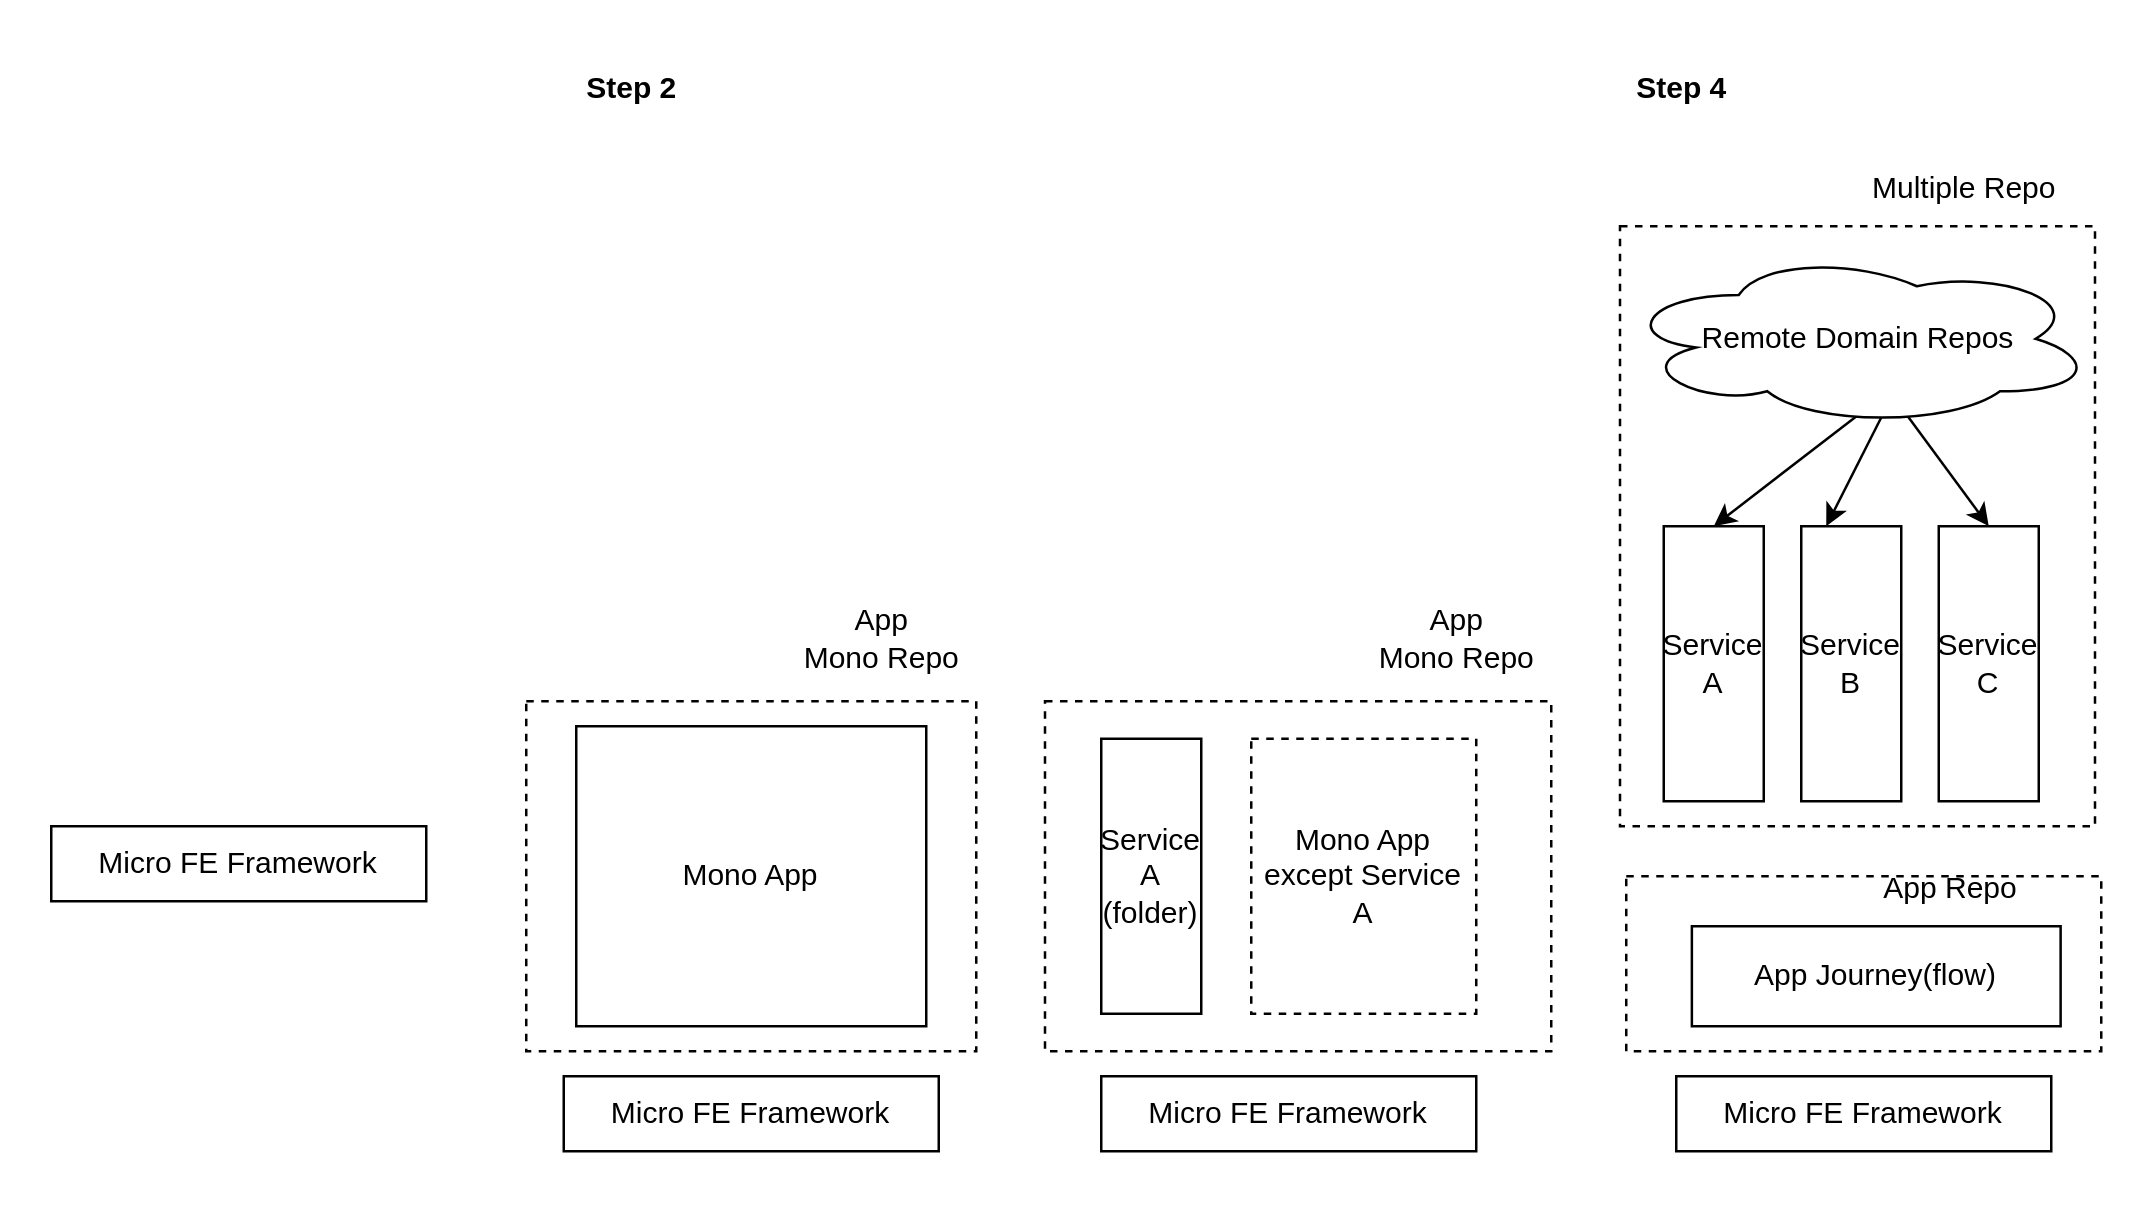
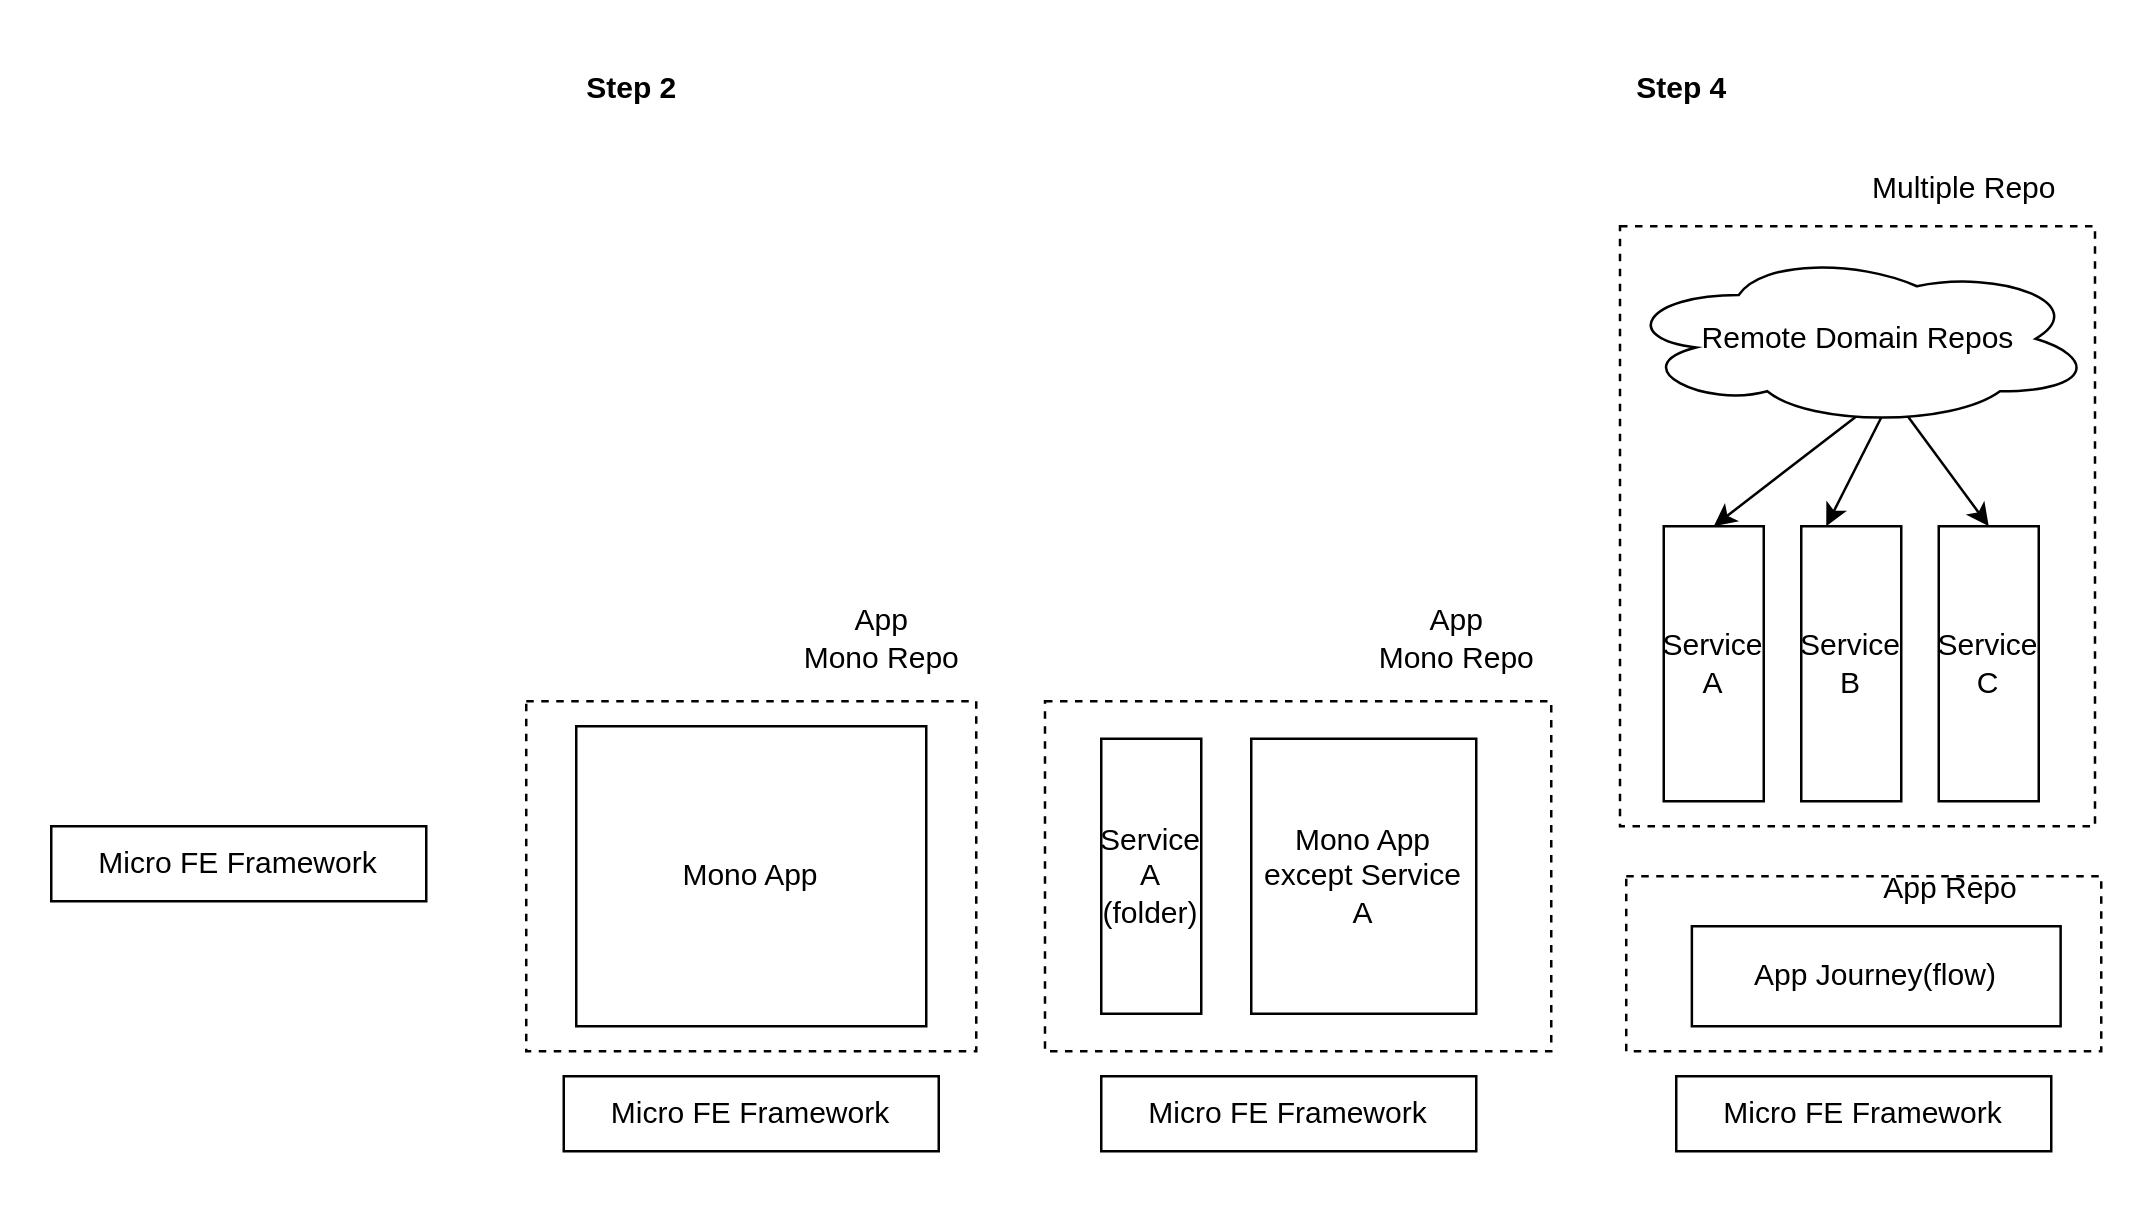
node "Mono App except Service A": style dashed -> solid
